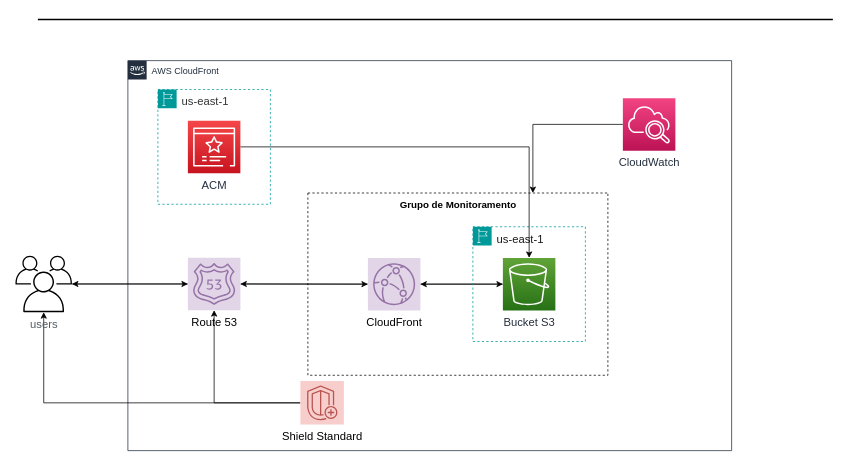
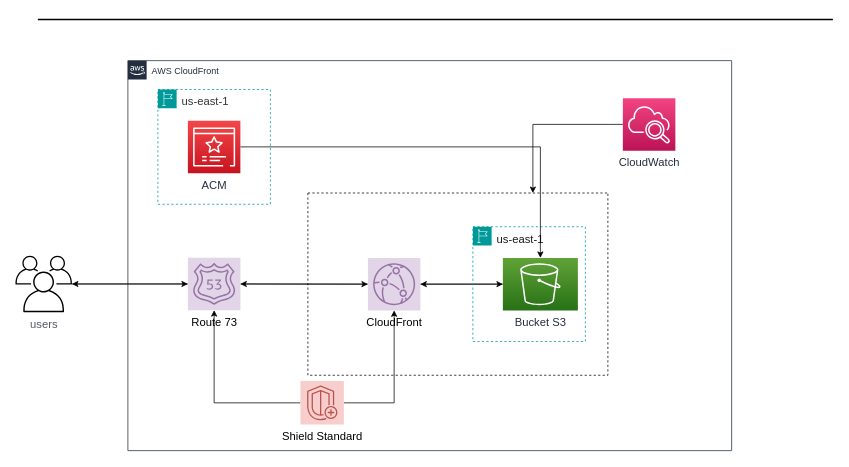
node "Grupo de Monitoramento": removed
node "Bucket S3": size 53x53 -> 75x53
node "Route 53": label "Route 53" -> "Route 73"
edge "Shield Standard" -> "users": now "Shield Standard" -> "CloudFront"
